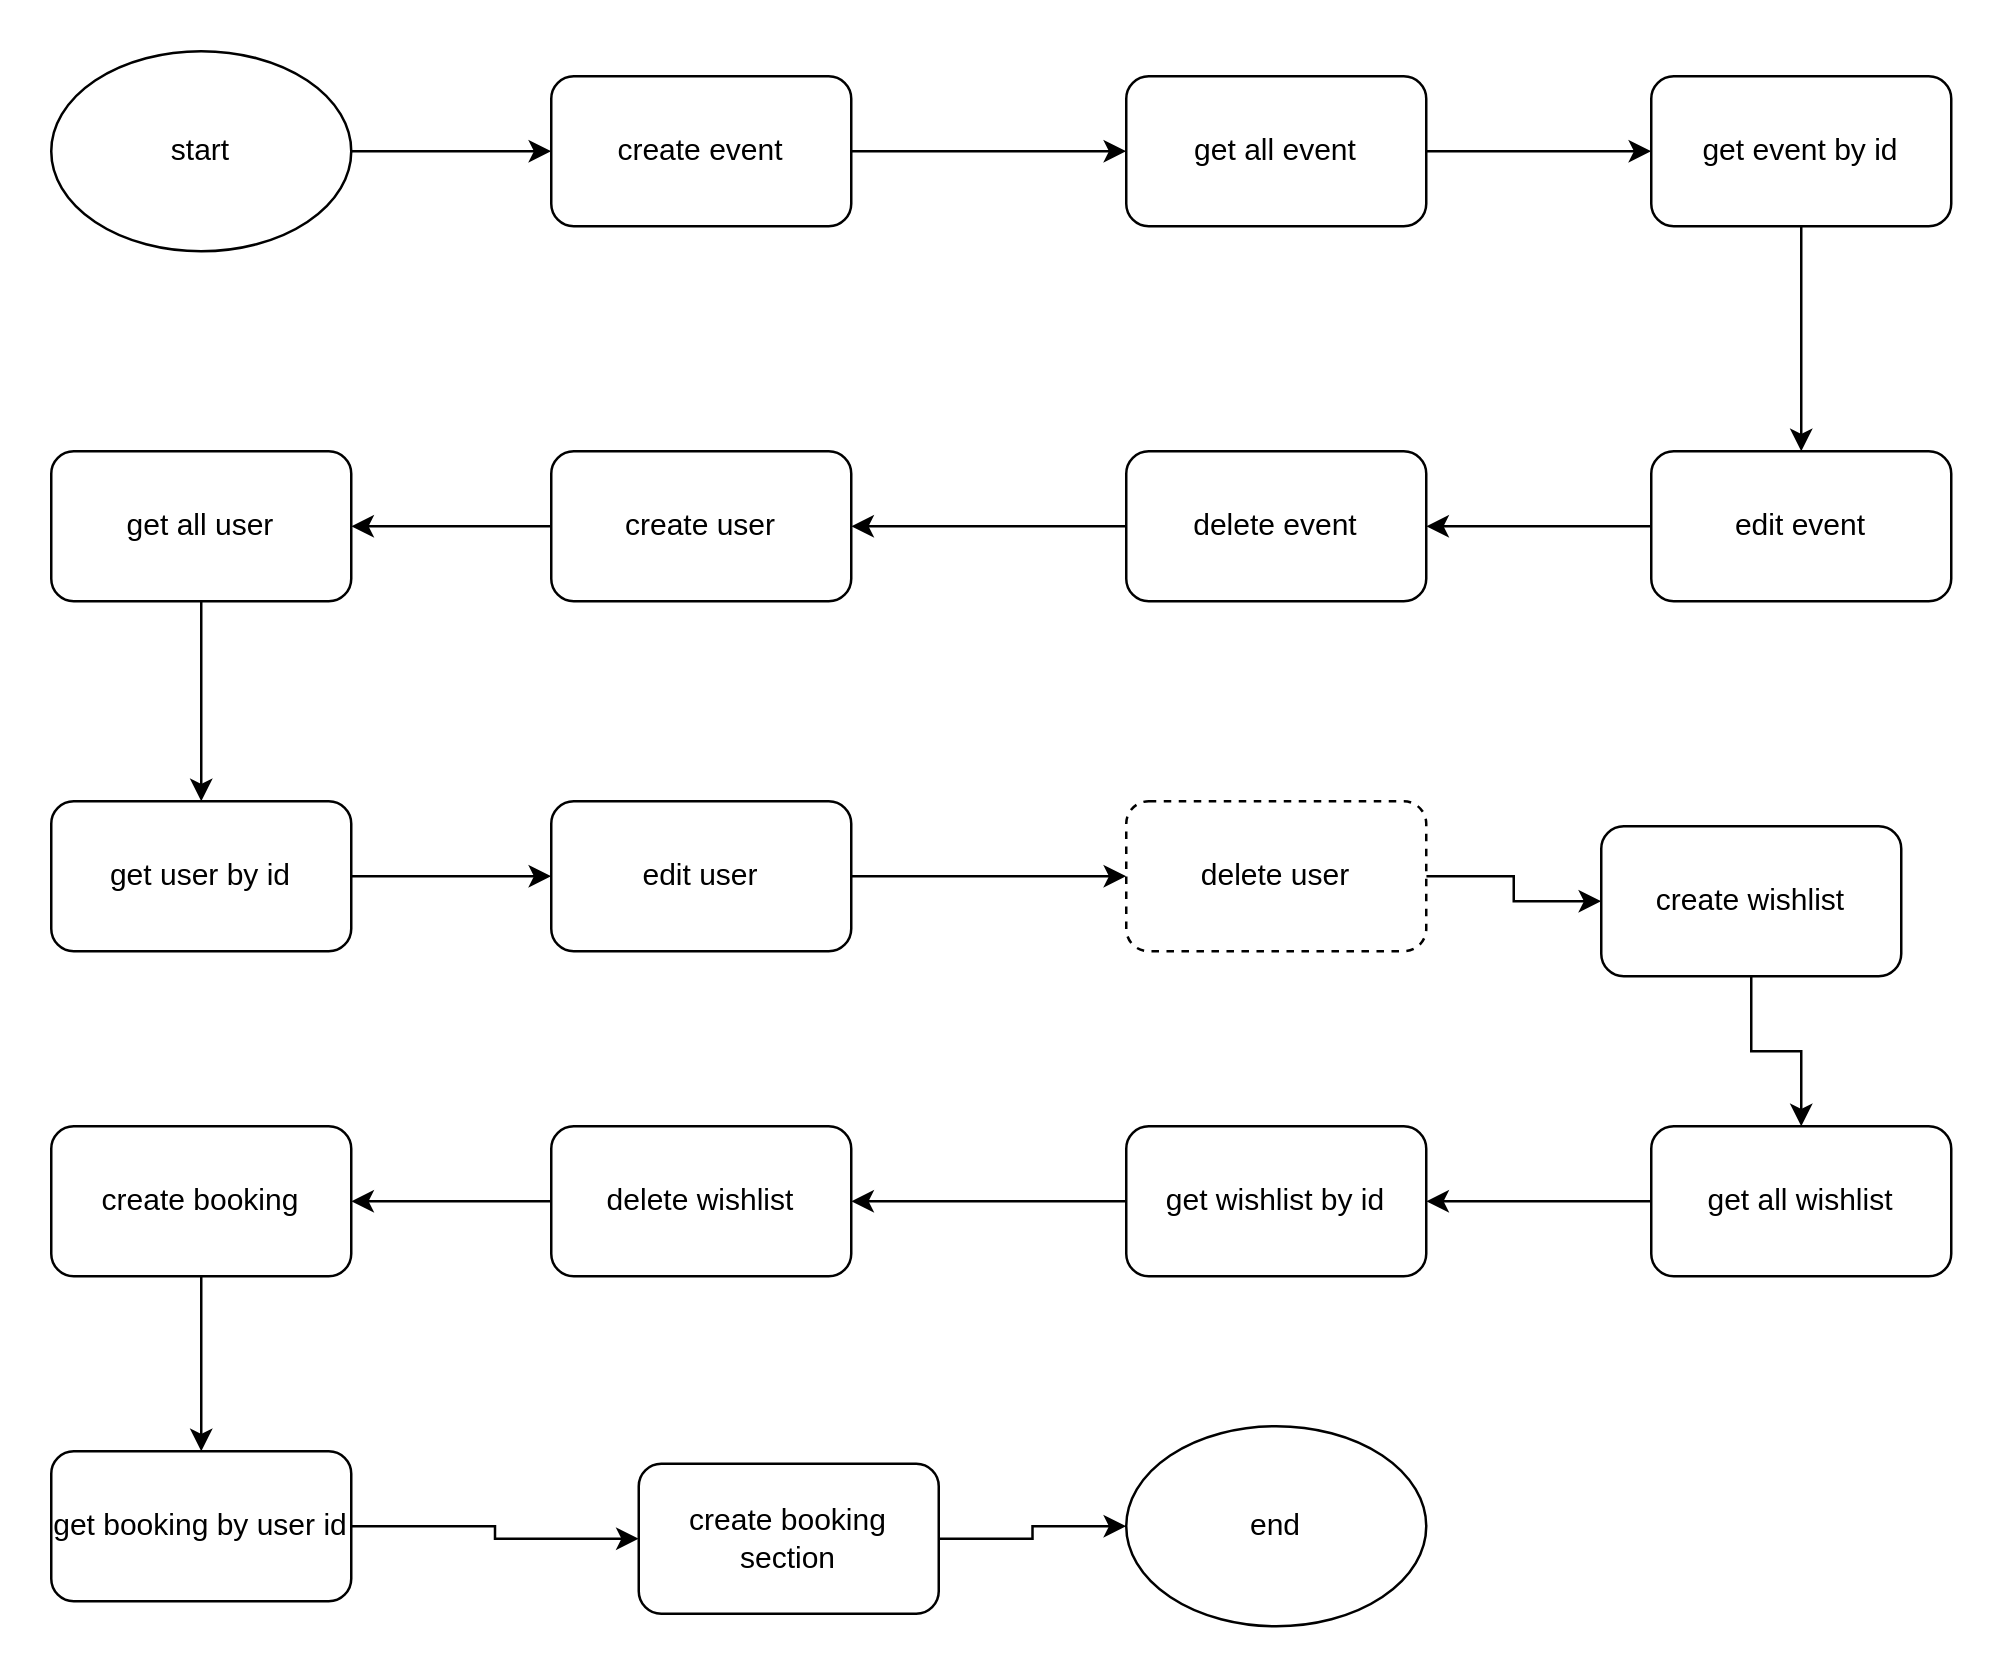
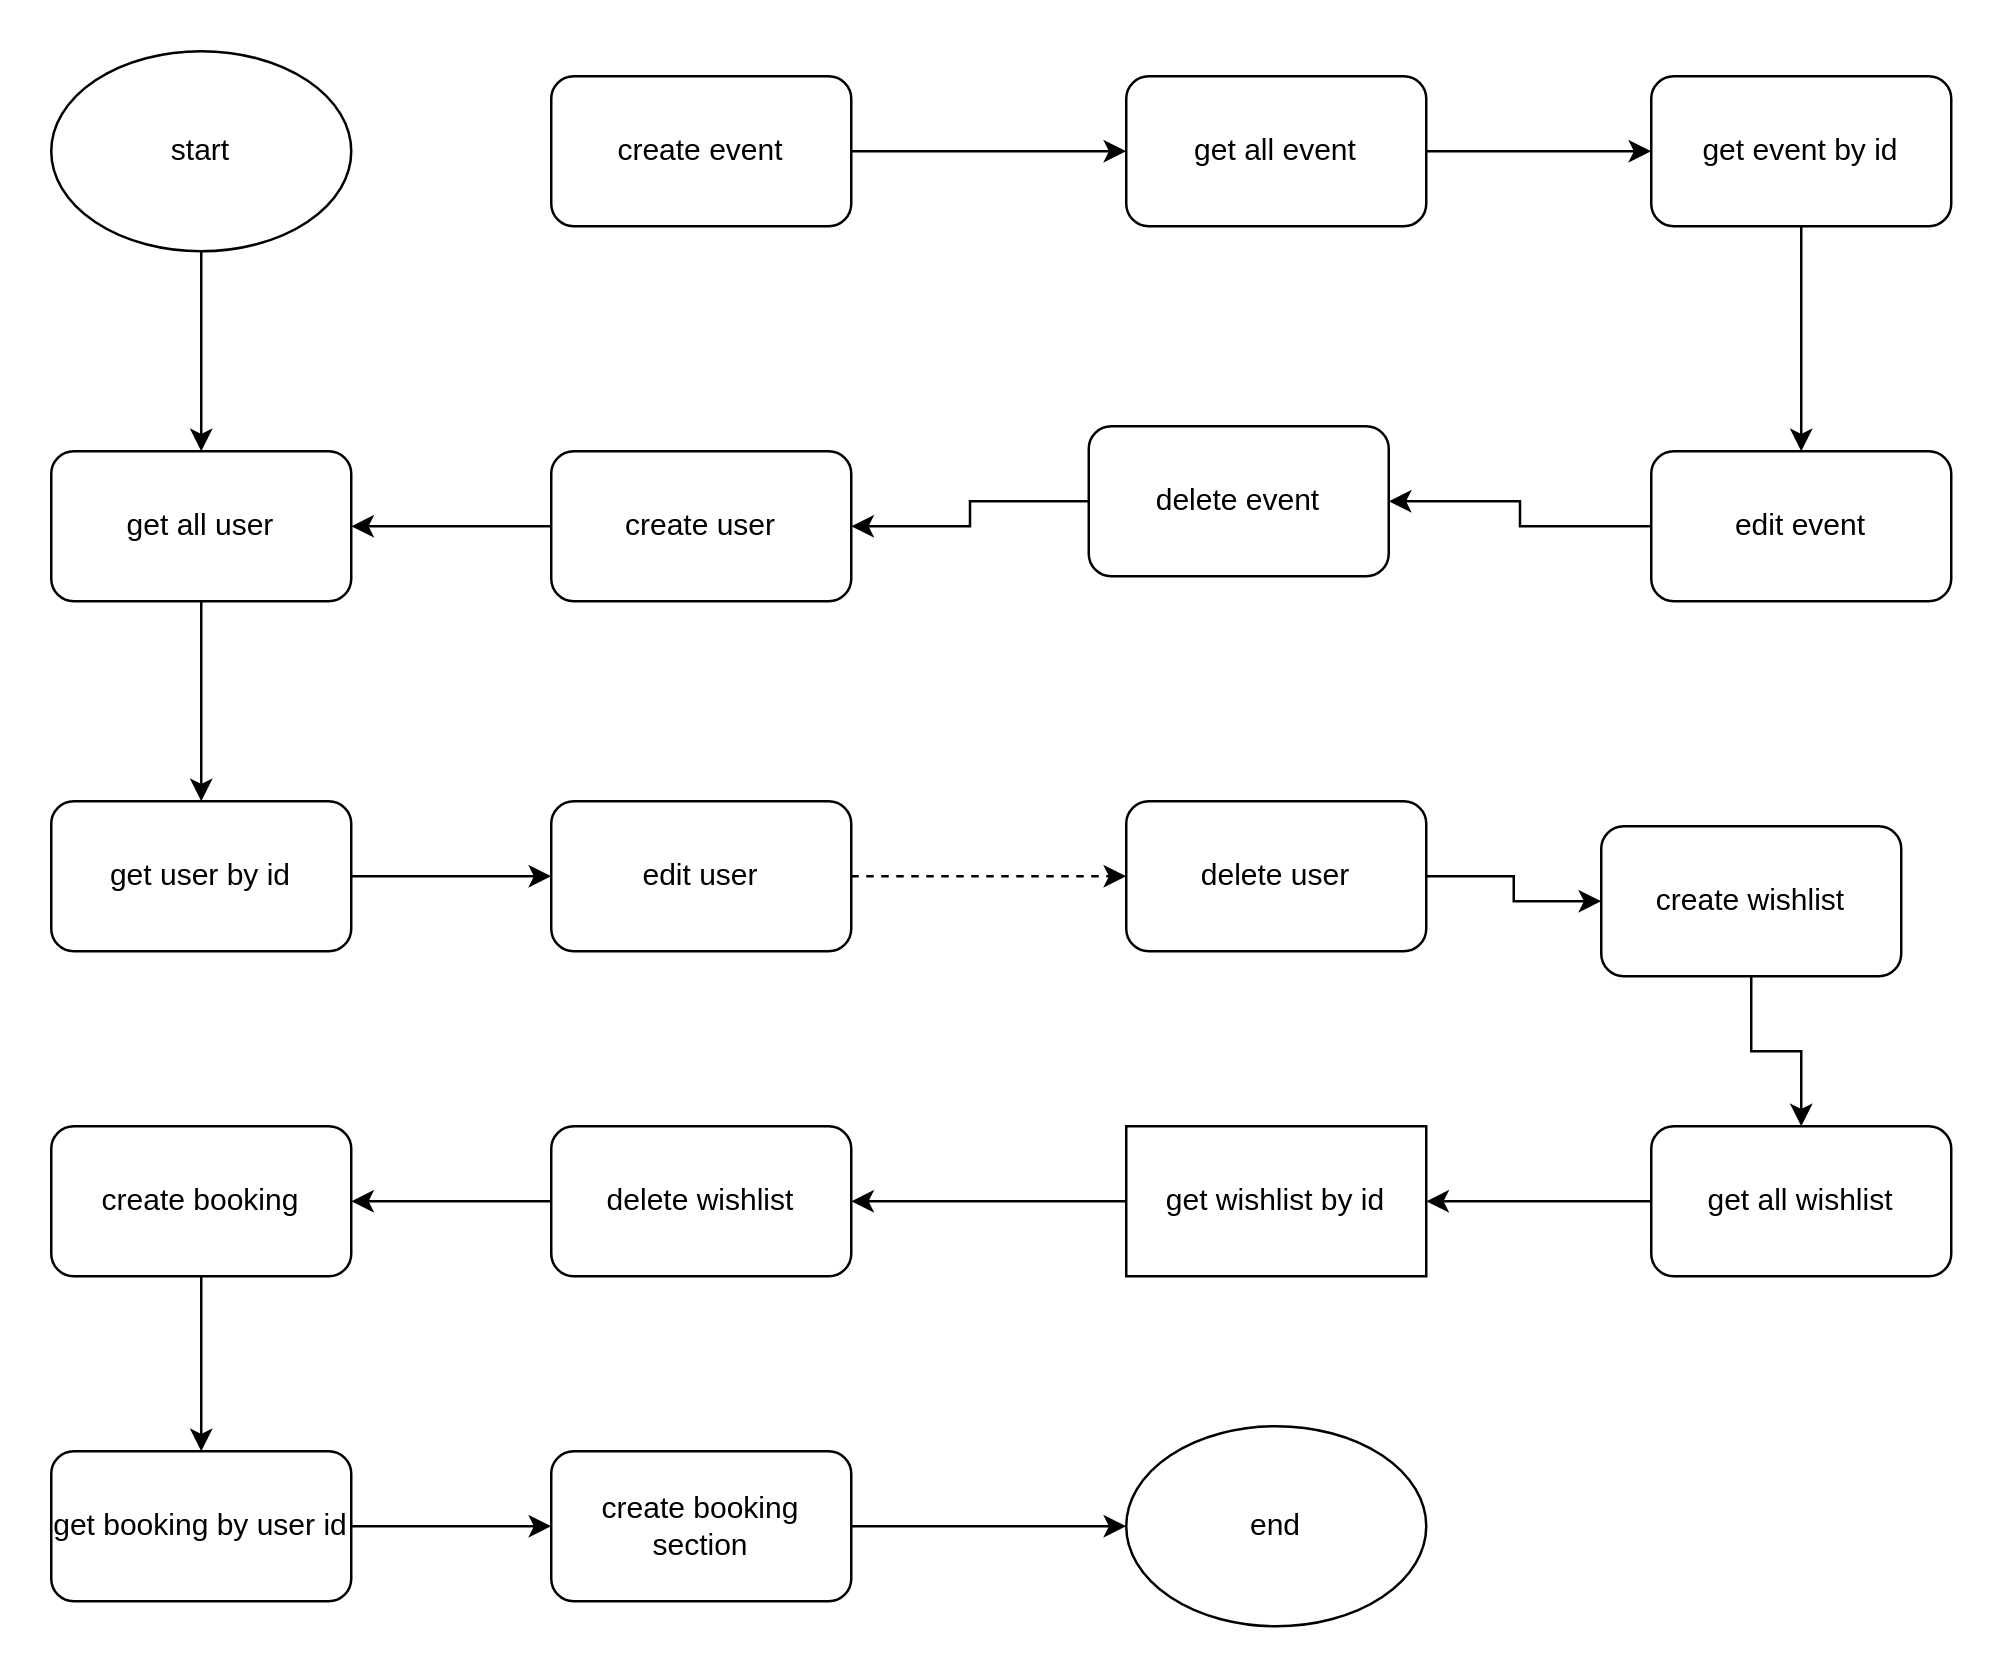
edge "start" -> "create event": now "start" -> "get all user"
node "delete event": moved (1276, 526) -> (1239, 501)
edge "edit user" -> "delete user": style solid -> dashed
node "delete user": style dashed -> solid
node "get wishlist by id": shape rounded rectangle -> rectangle
node "create booking section": moved (789, 1539) -> (701, 1526)
